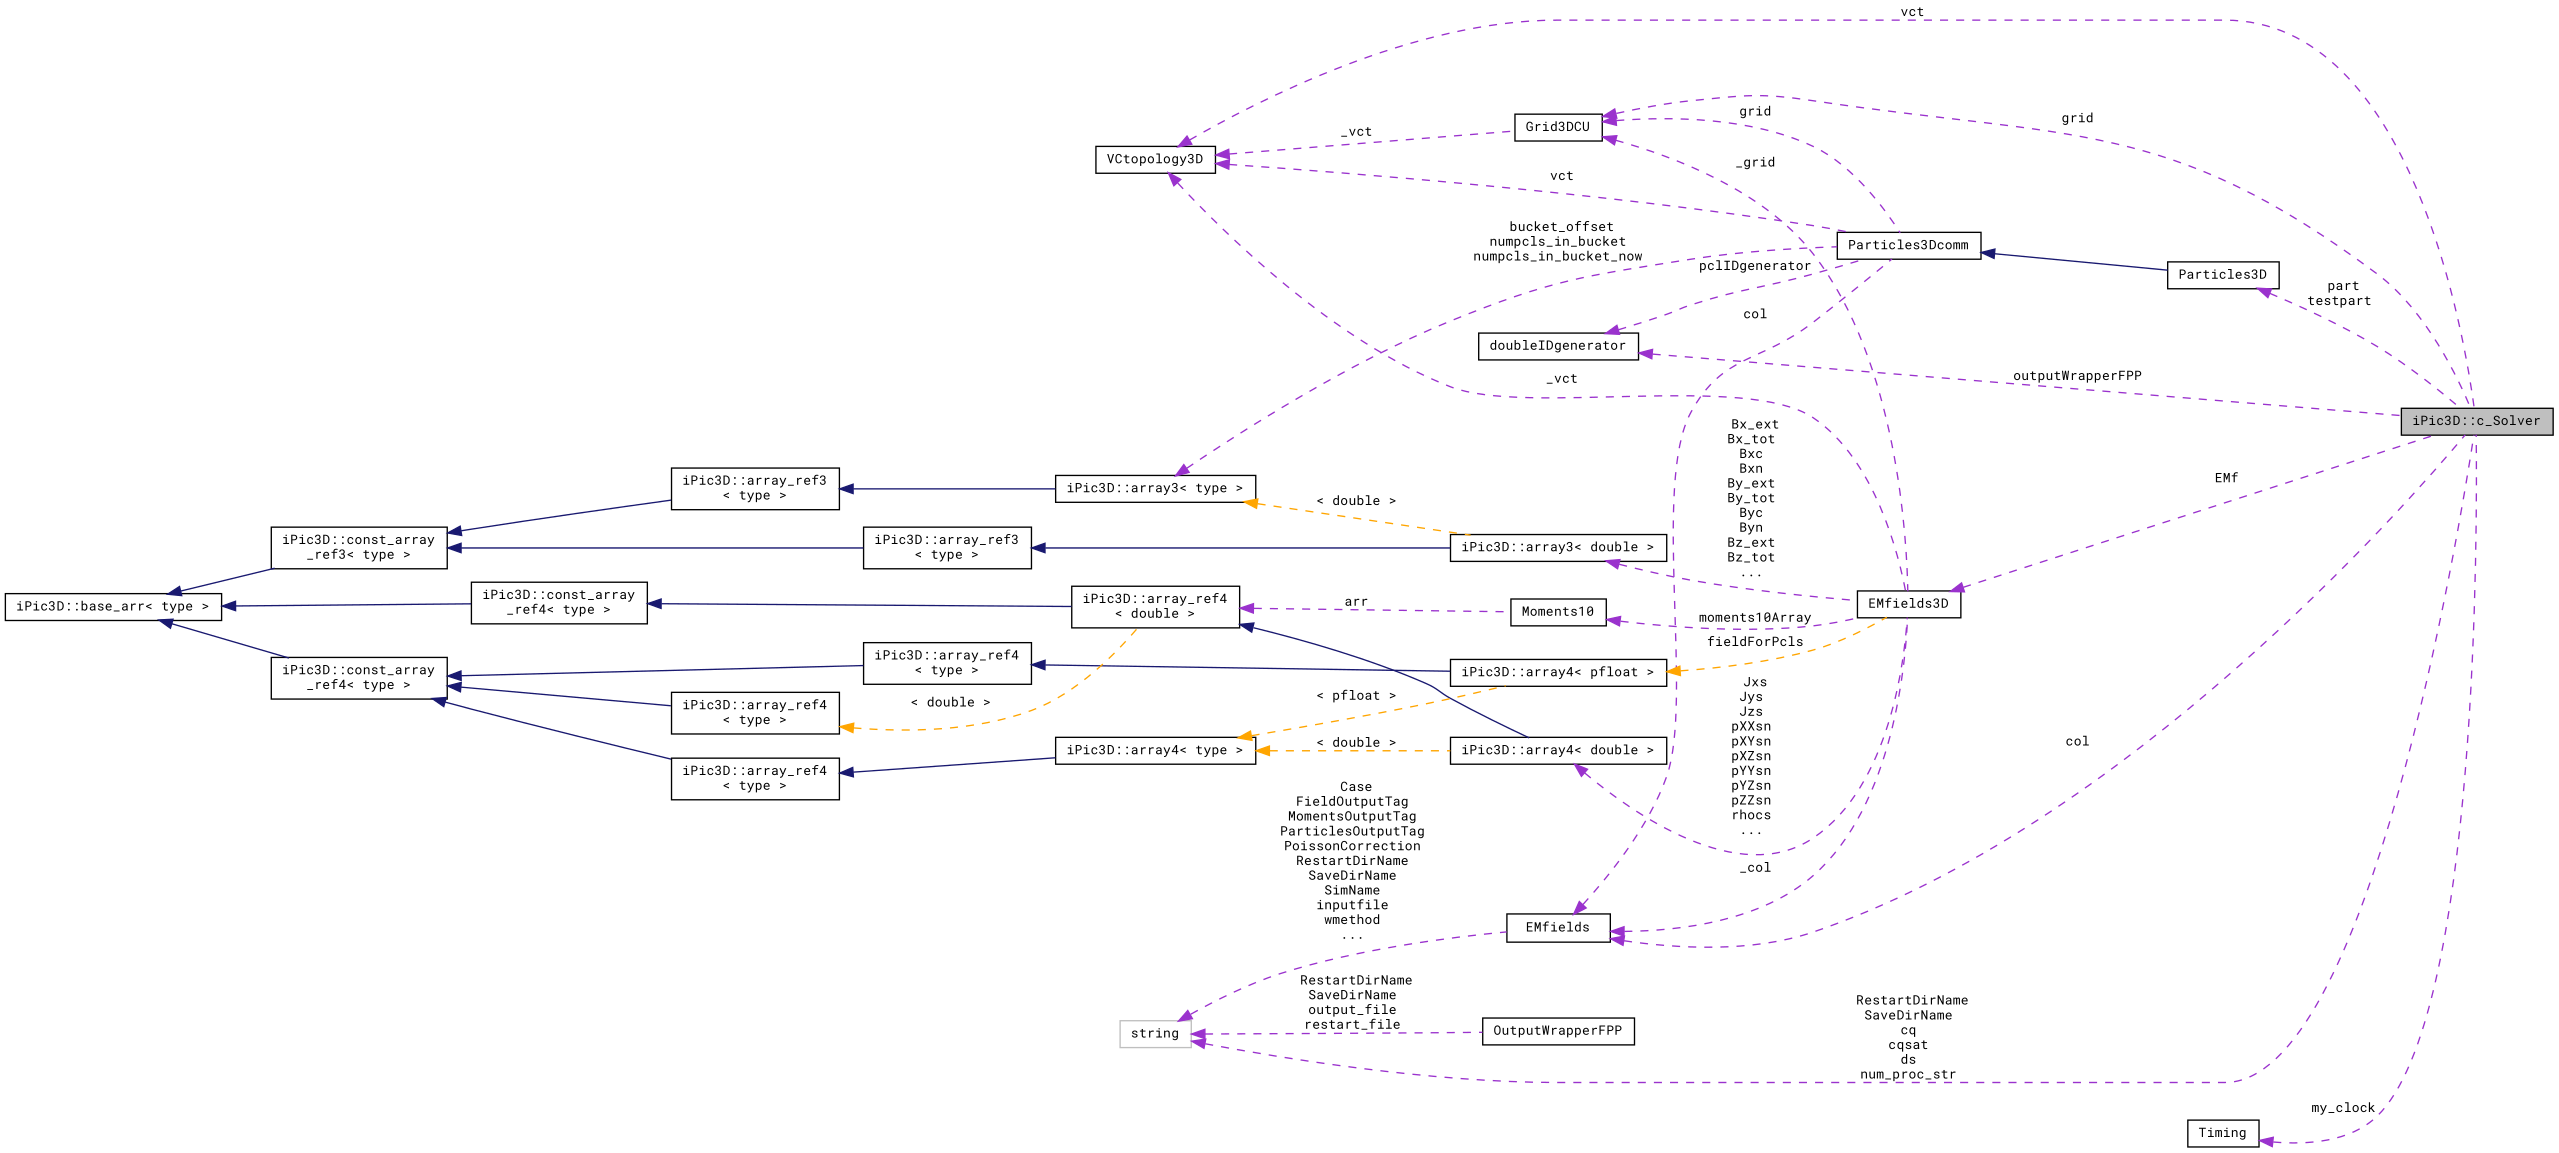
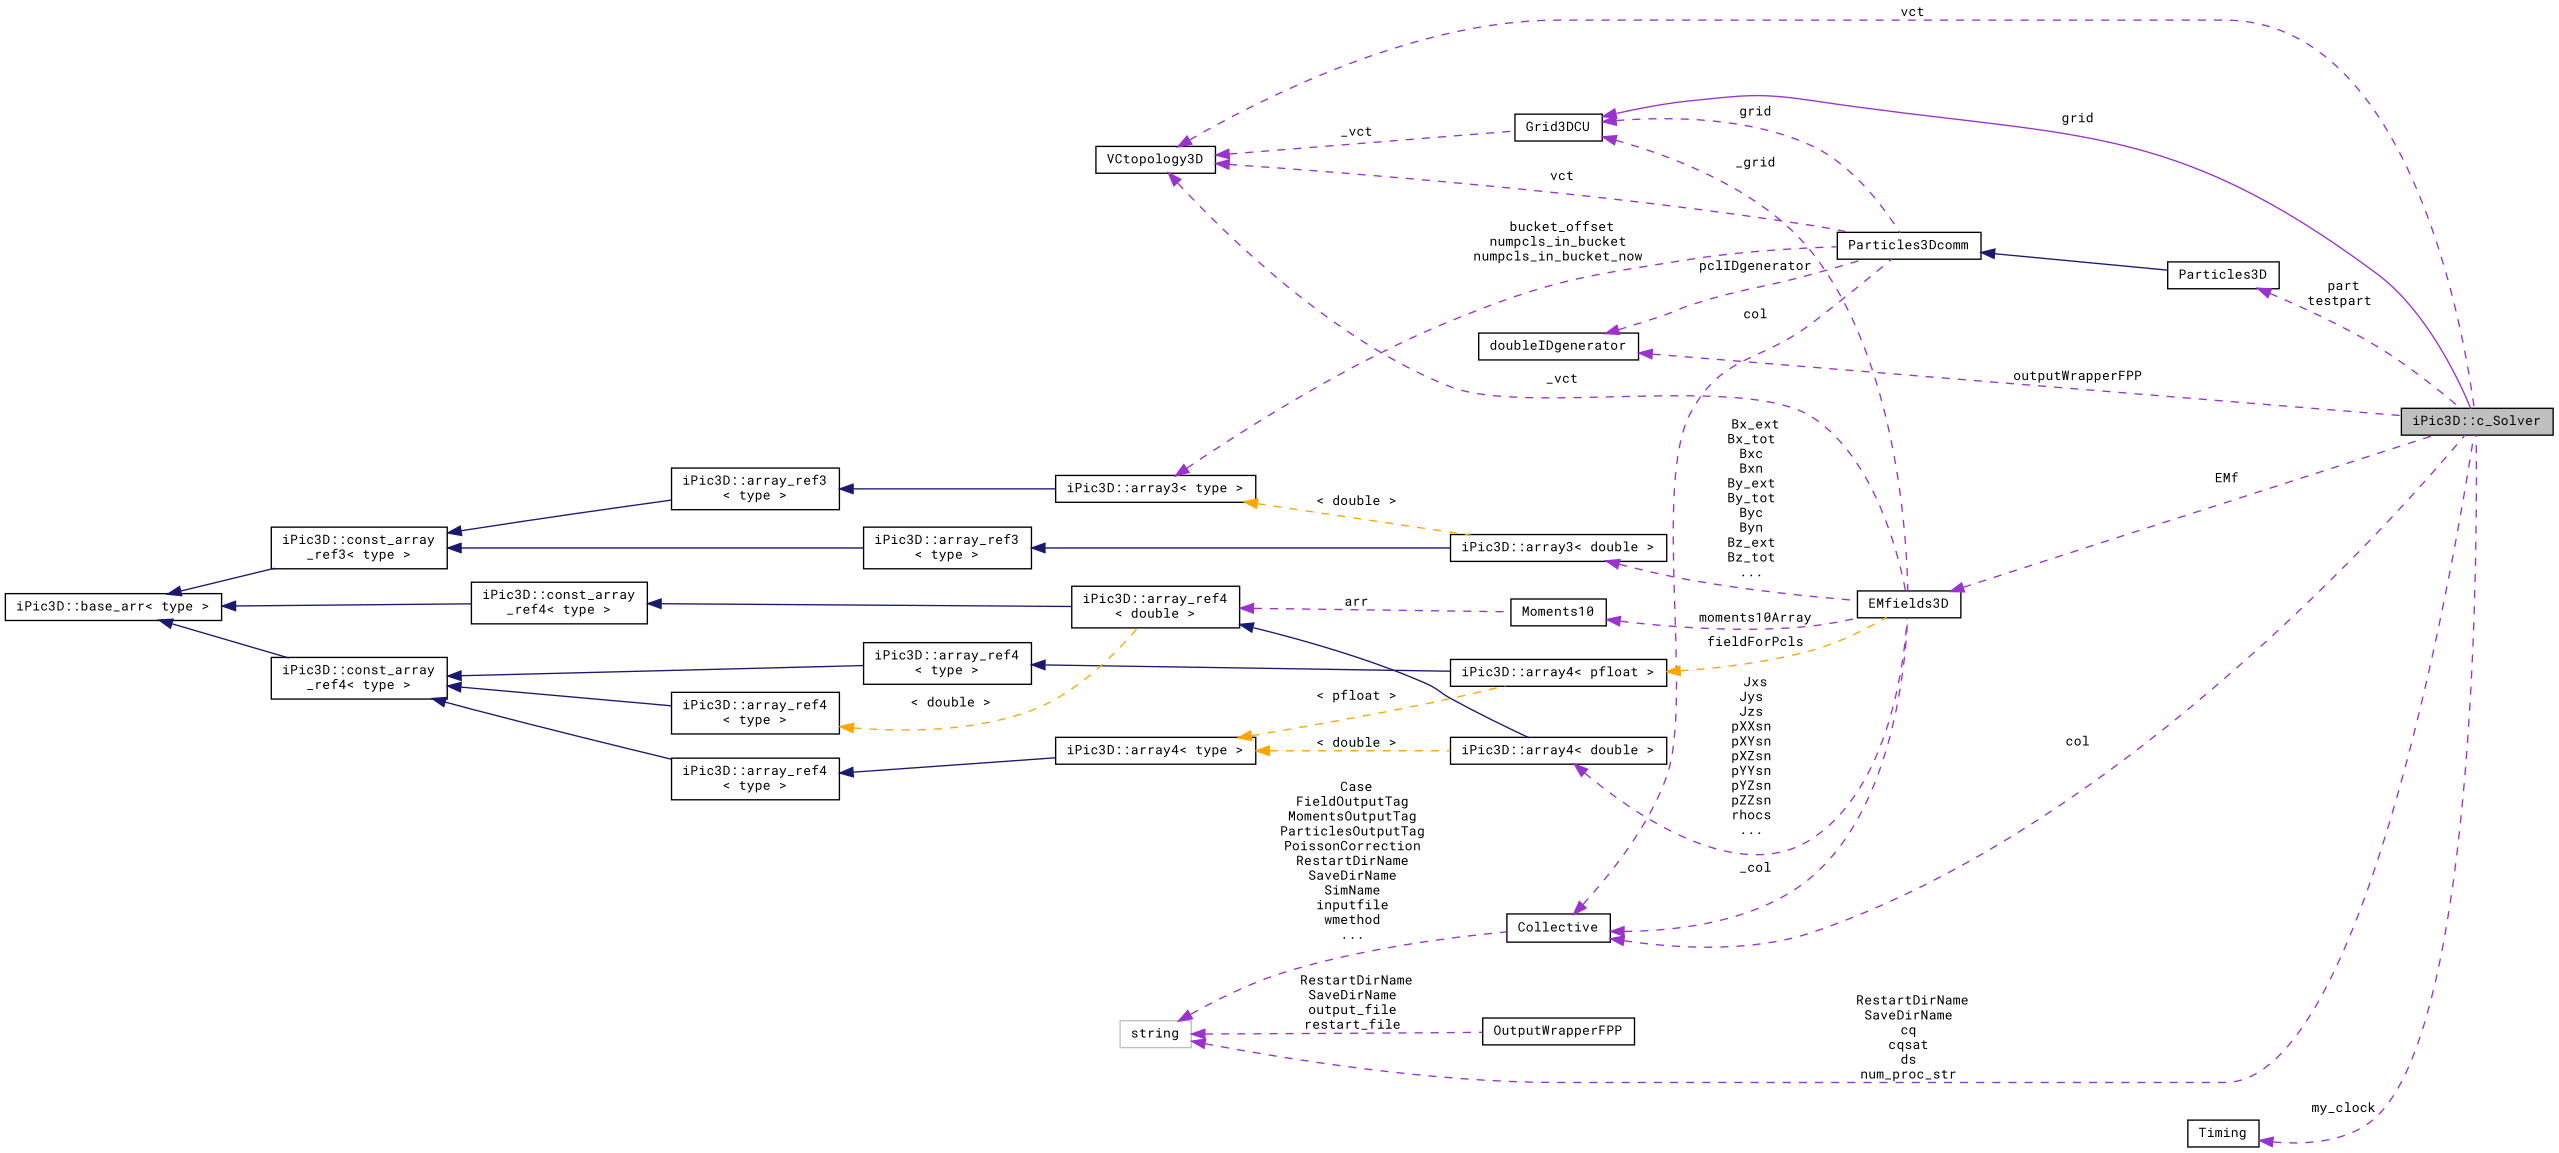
edge "iPic3D::c_Solver" -> "Grid3DCU": style dashed -> solid
node "EMfields": label "EMfields" -> "Collective"
